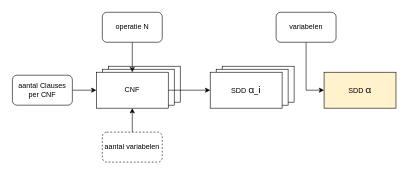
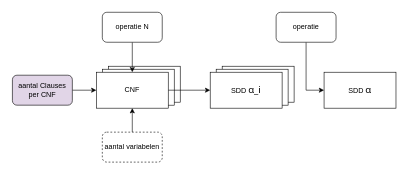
node "variabelen": label "variabelen" -> "operatie"
node "aantal Clauses per CNF": fillcolor #ffffff -> #e1d5e7
node "SDD α": fillcolor #fff2cc -> #ffffff
